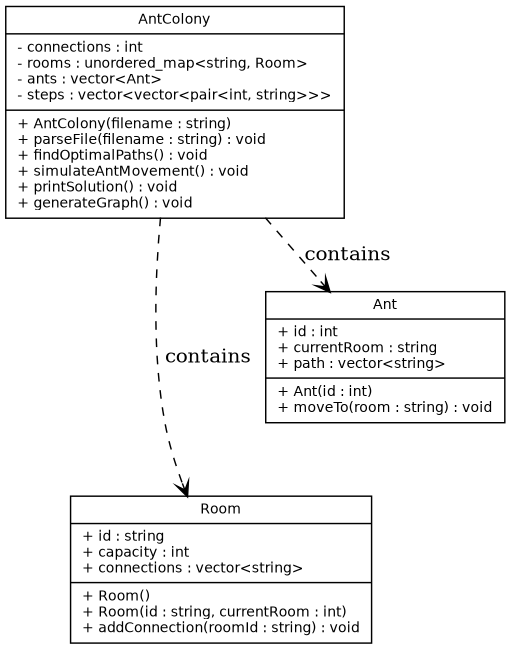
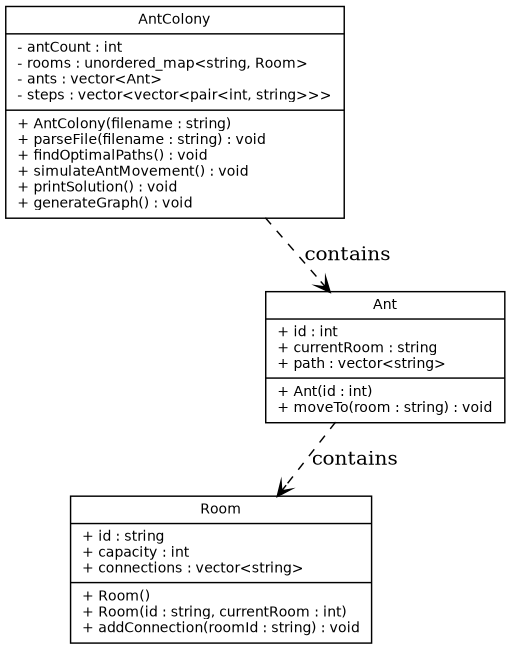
node "AntColony": text "- connections : int" -> "- antCount : int"
edge "AntColony" -> "Room": now "Ant" -> "Room"
